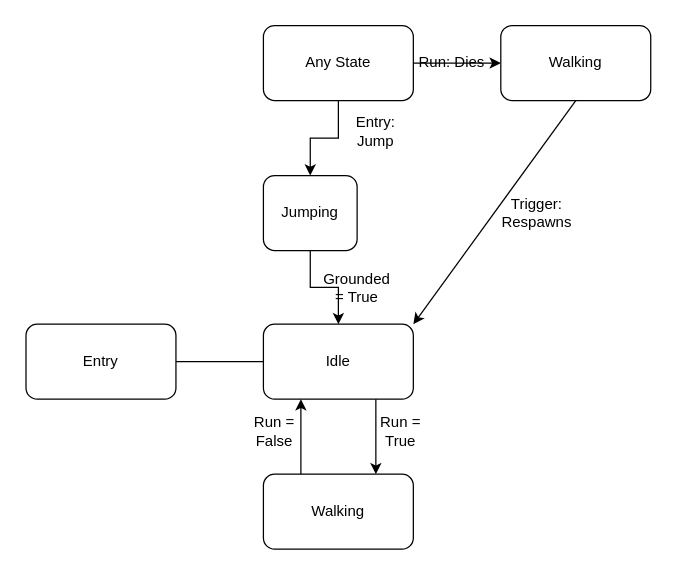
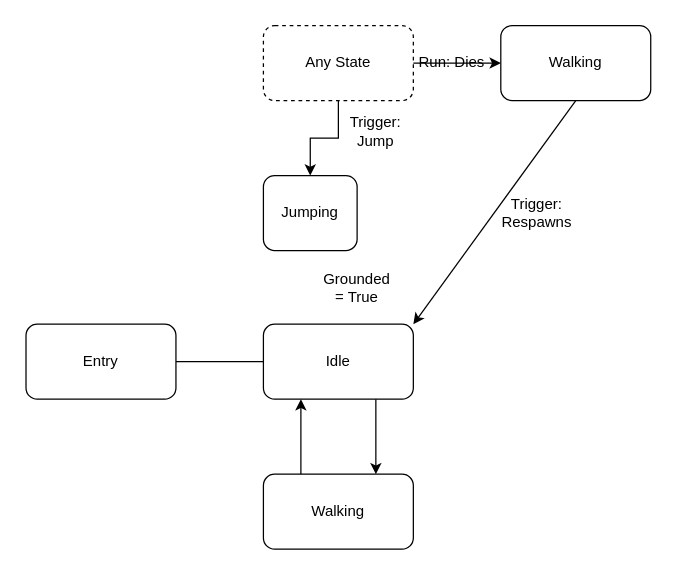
node "Any State": style solid -> dashed
node "Entry: Jump": label "Entry: Jump" -> "Trigger: Jump"
edge "Jumping" -> "Idle": removed
node "Run = False": removed
node "Run = True": removed
